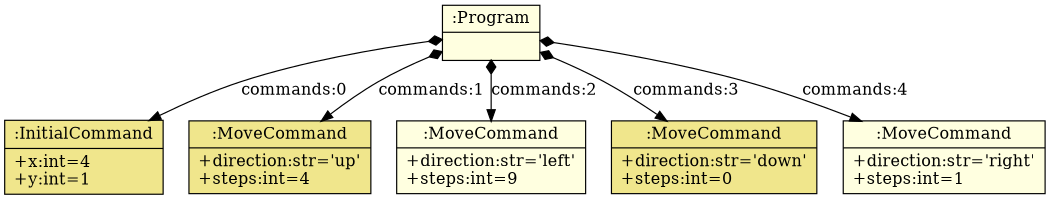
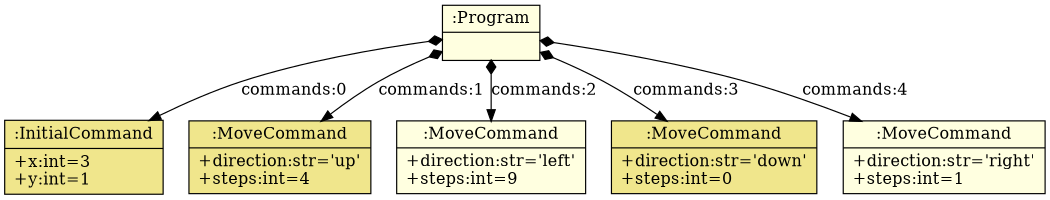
node ":InitialCommand": text "+x:int=4" -> "+x:int=3"
